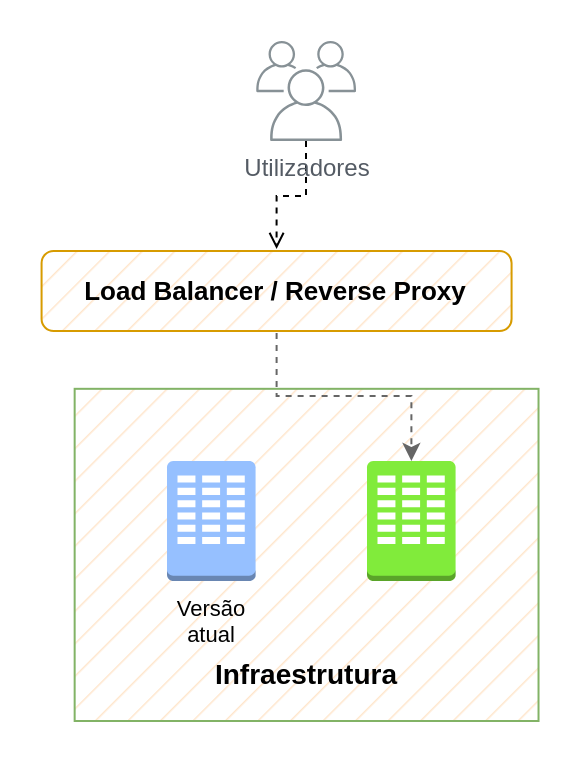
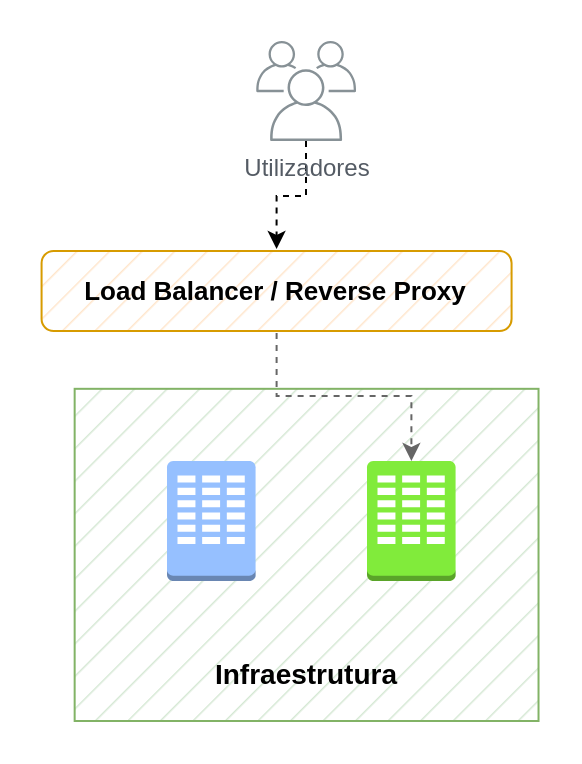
edge "Utilizadores" -> "Load Balancer / Reverse Proxy": arrowhead open -> classic
node "Infraestrutura": fillcolor #ffe6cc -> #d5e8d4
node "Versão atual": removed
